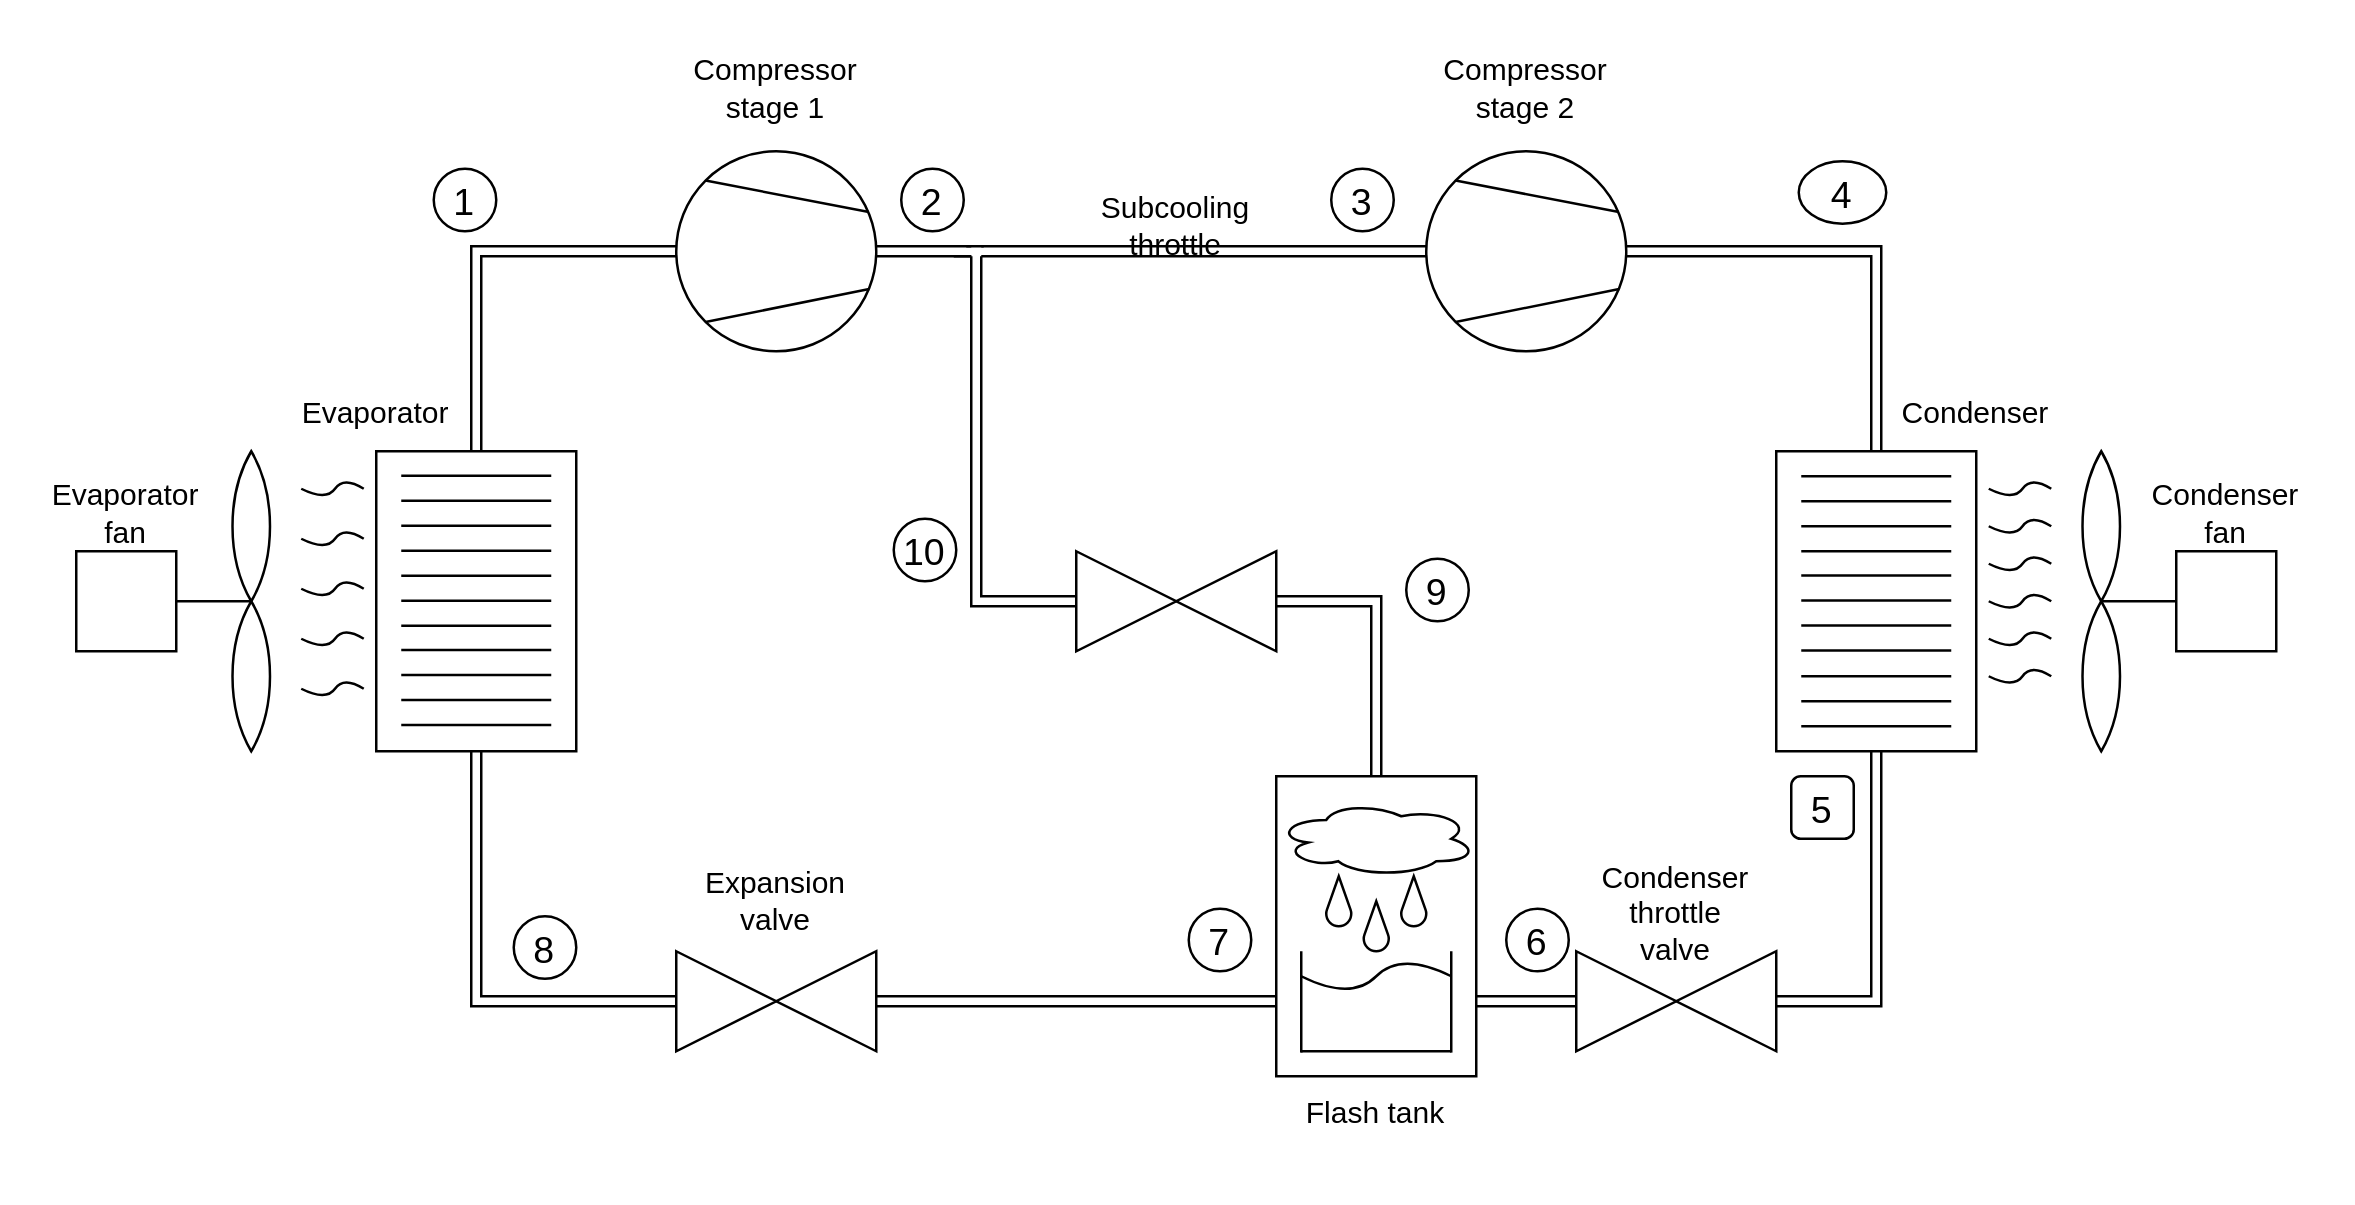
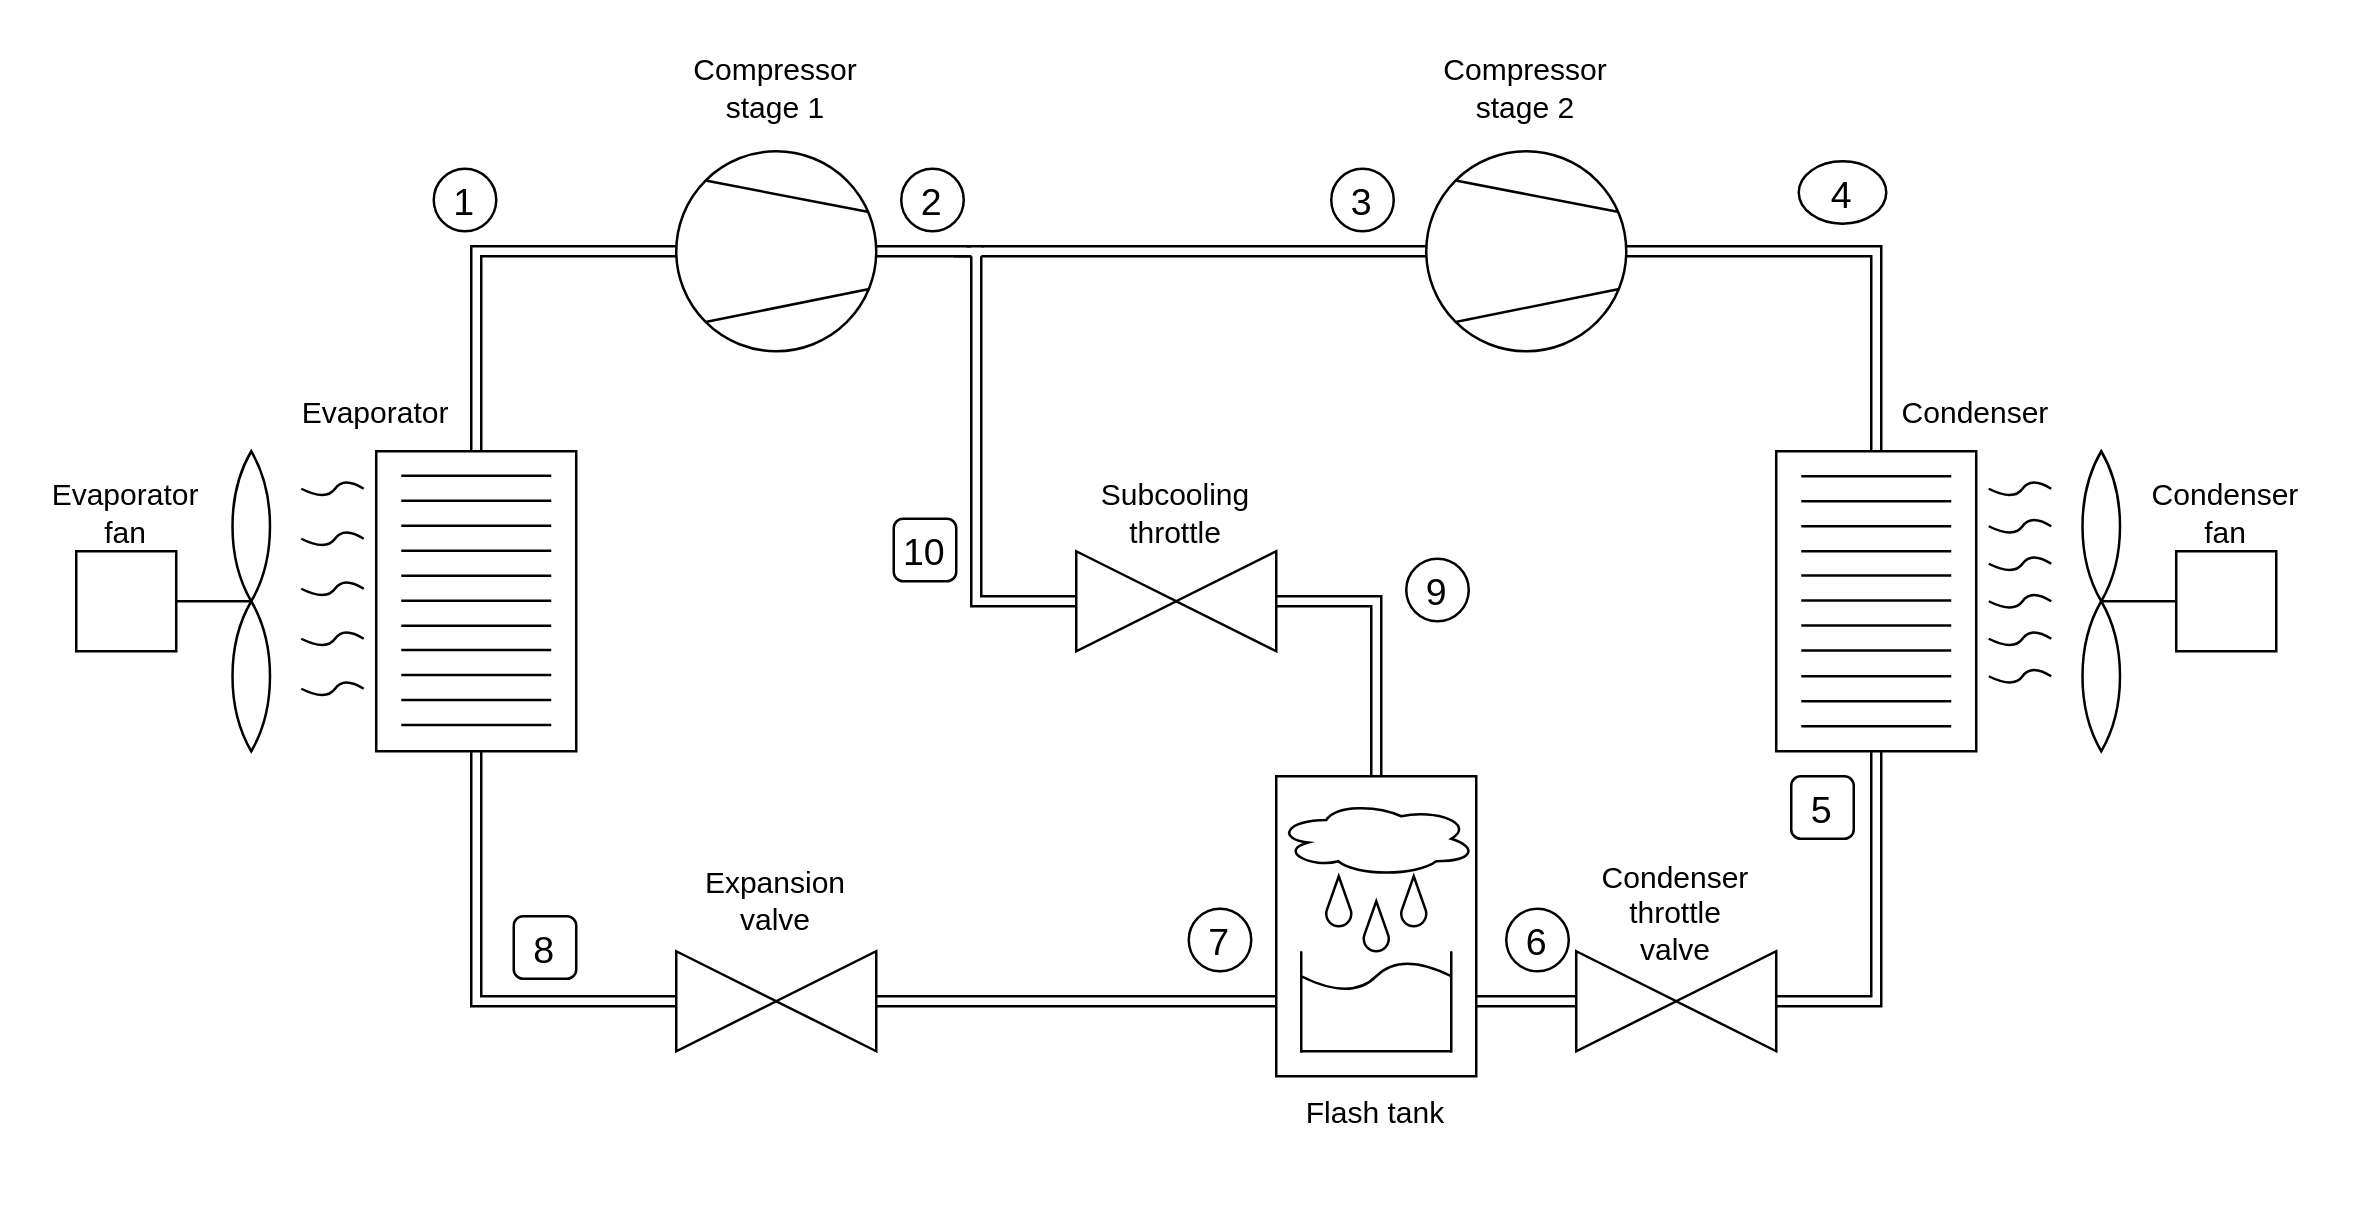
node "Subcooling throttle": moved (1176, 226) -> (1176, 514)
node "10": shape ellipse -> rounded rectangle
node "8": shape ellipse -> rounded rectangle
